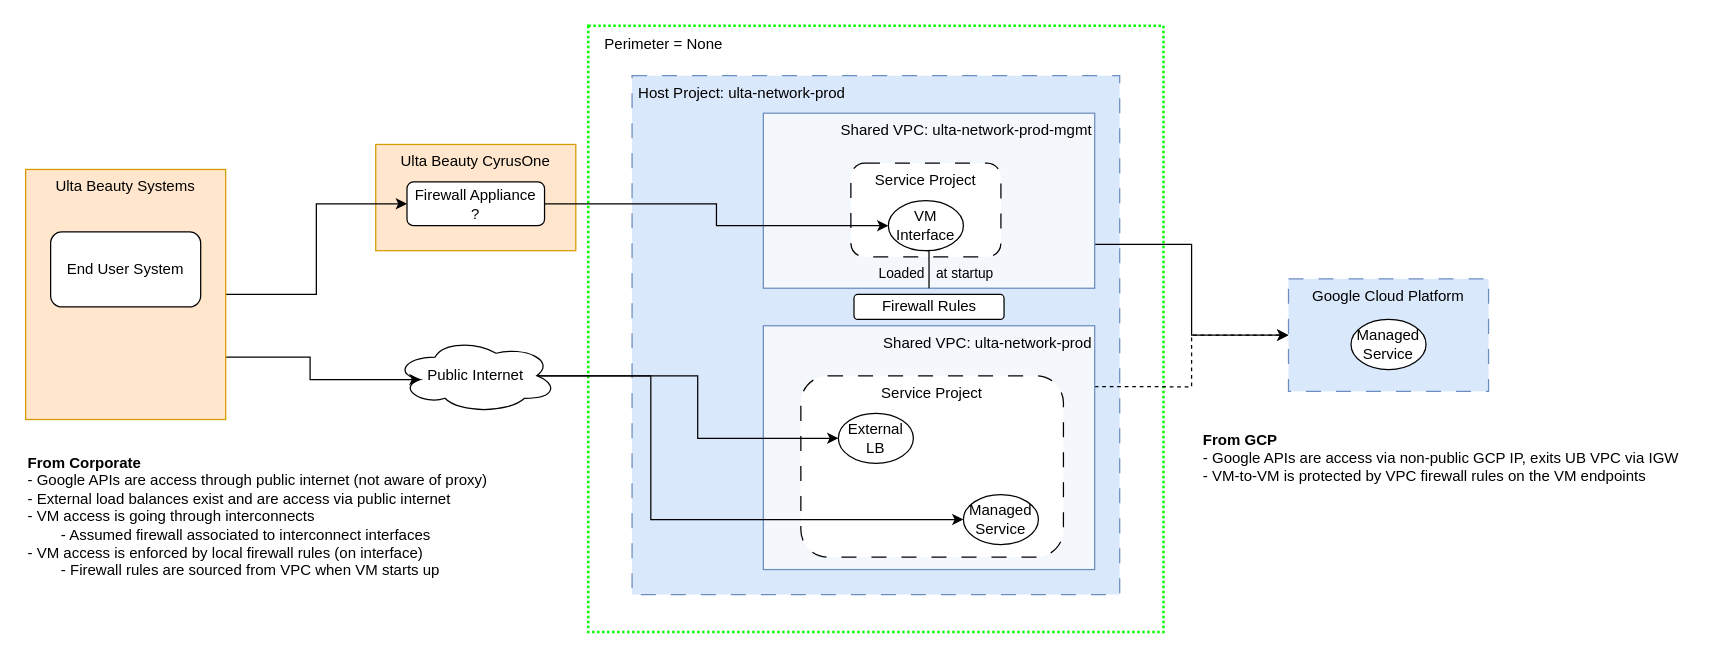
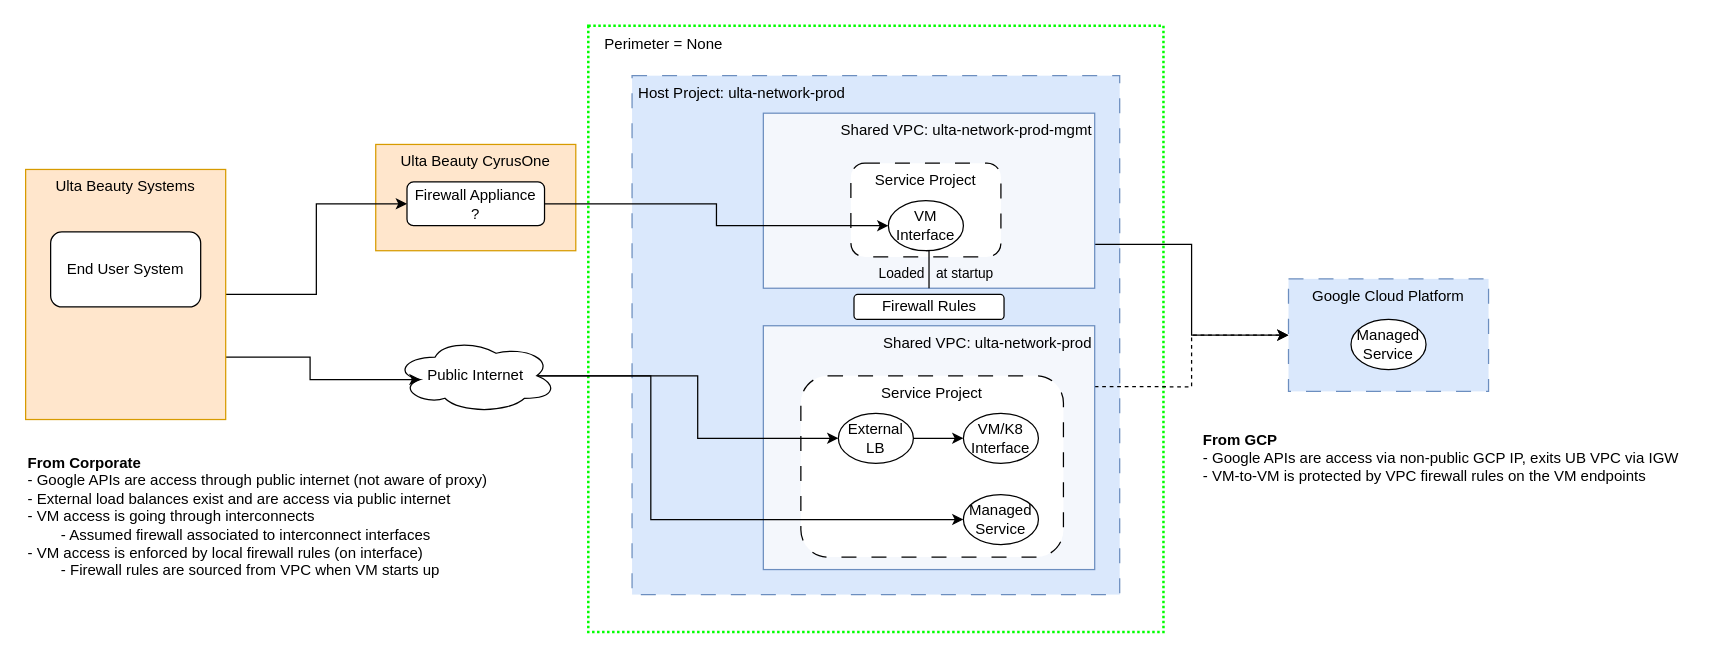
edge "External LB" -> "VM/K8 Interface": added
node "VM/K8 Interface": added
